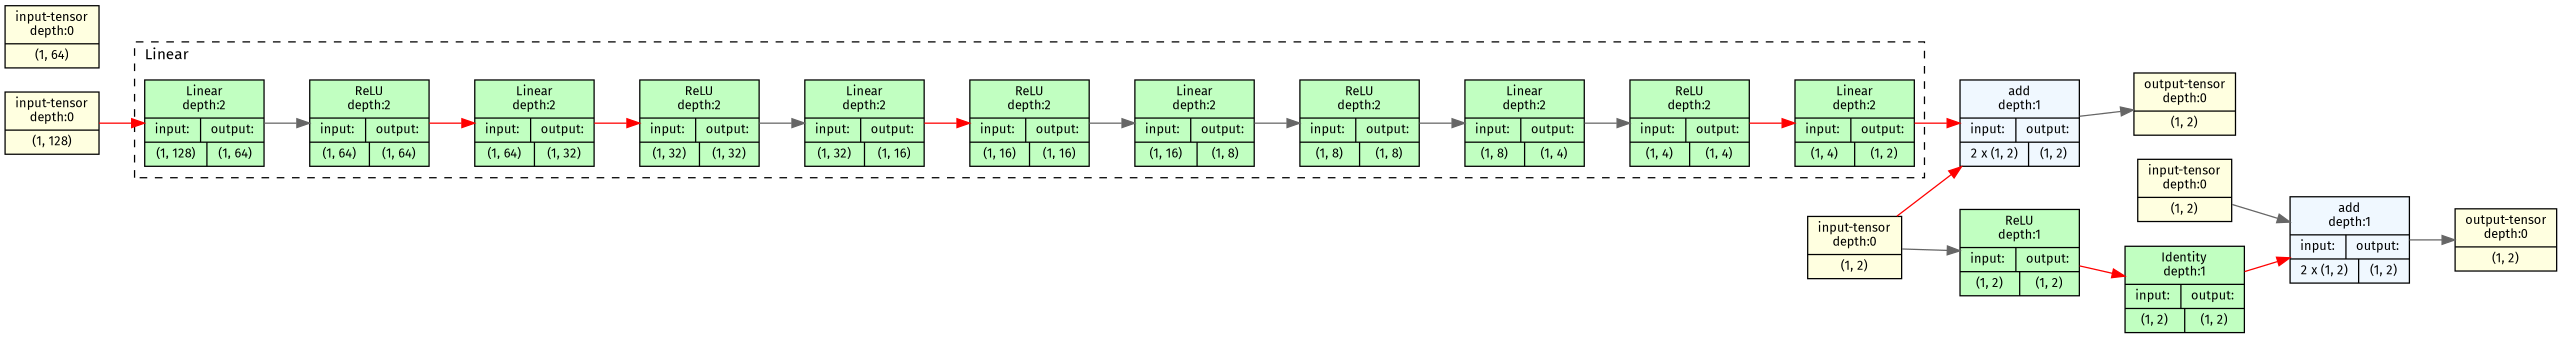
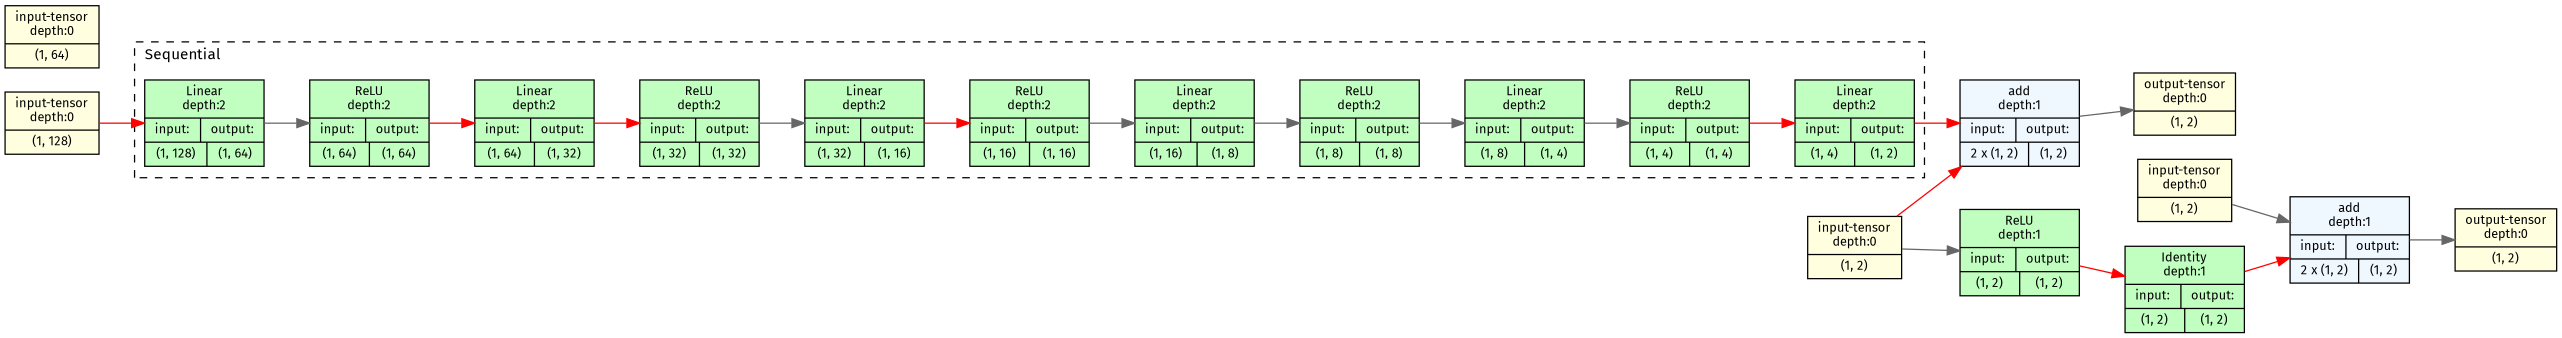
cluster "Linear": label "Linear" -> "Sequential"
